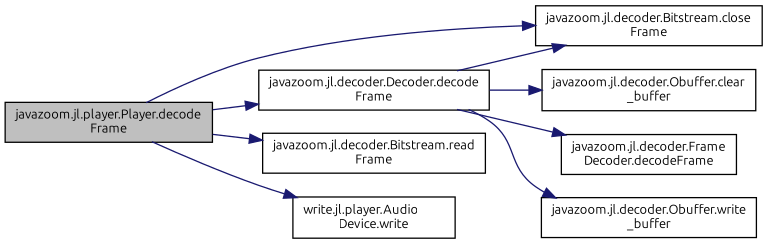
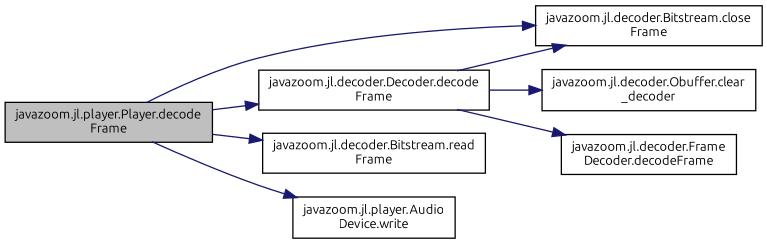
node "javazoom.jl.decoder.Obuffer.clear _buffer": label "javazoom.jl.decoder.Obuffer.clear _buffer" -> "javazoom.jl.decoder.Obuffer.clear _decoder"
node "write.jl.player.Audio Device.write": label "write.jl.player.Audio Device.write" -> "javazoom.jl.player.Audio Device.write"
node "javazoom.jl.decoder.Obuffer.write _buffer": removed
